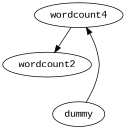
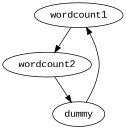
node "wordcount4": label "wordcount4" -> "wordcount1"
edge "wordcount2" -> "dummy": added
